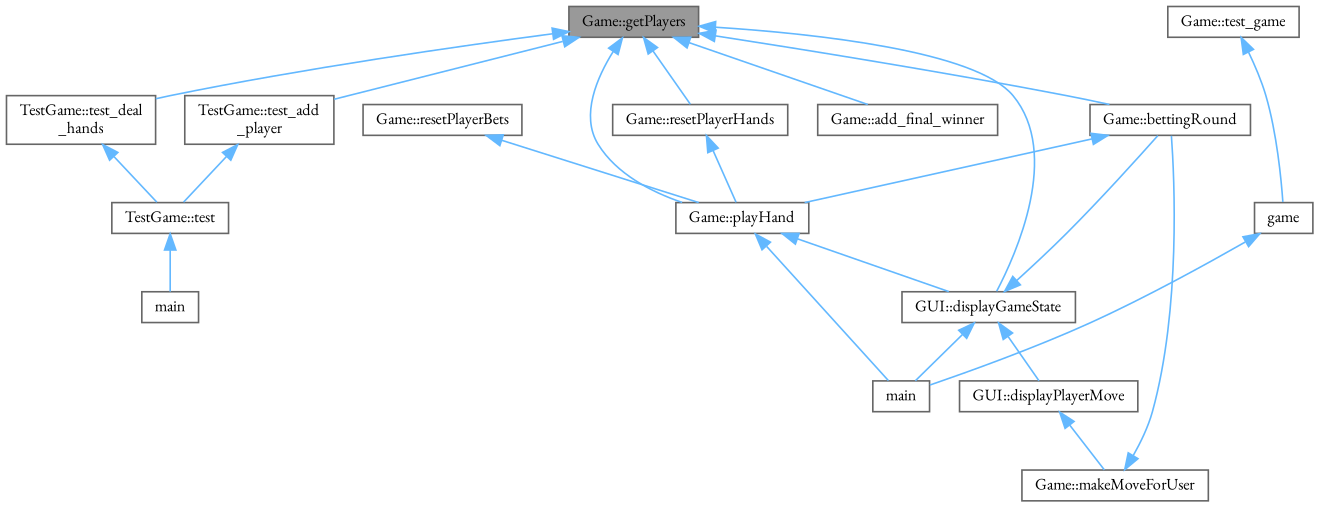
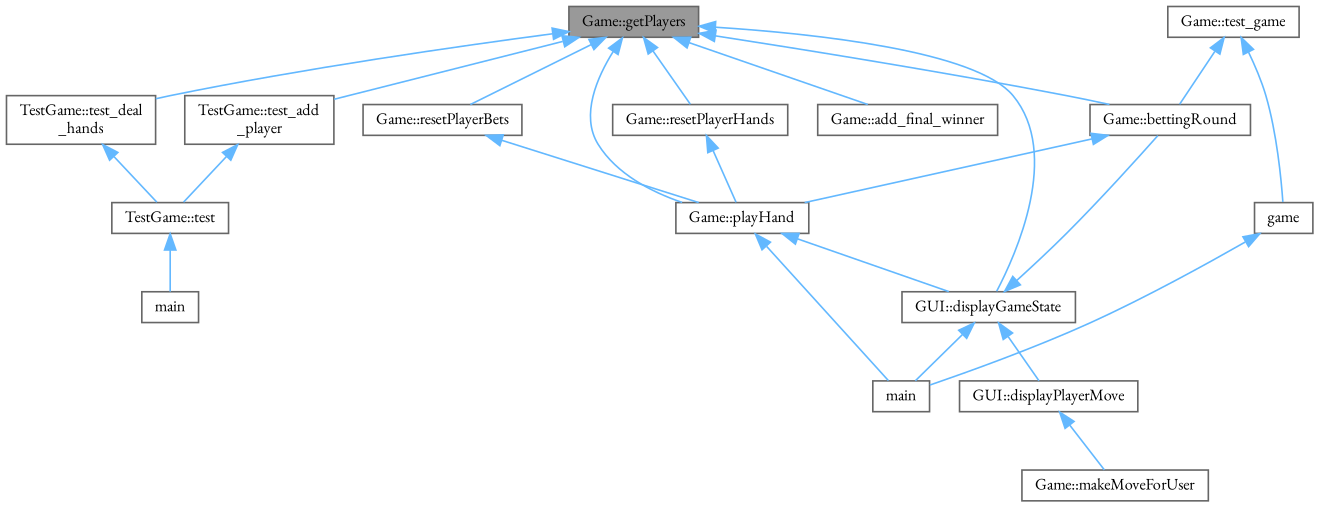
edge "Game::resetPlayerBets" -> "Game::getPlayers": added
edge "Game::bettingRound" -> "Game::makeMoveForUser": now "Game::bettingRound" -> "Game::test_game"
